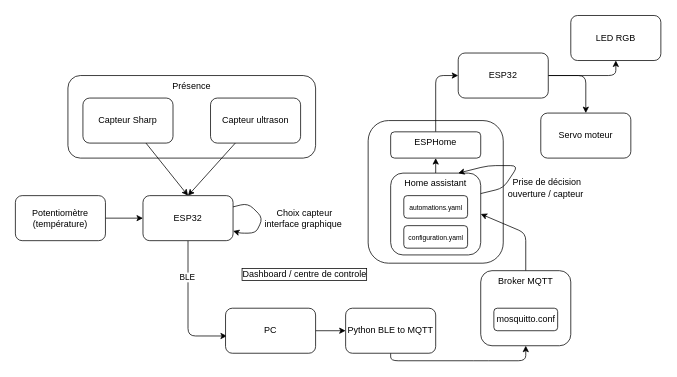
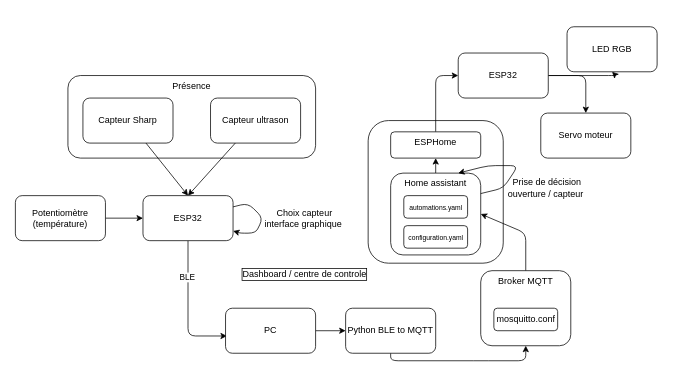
node "LED RGB": moved (615, 38) -> (612, 49)
